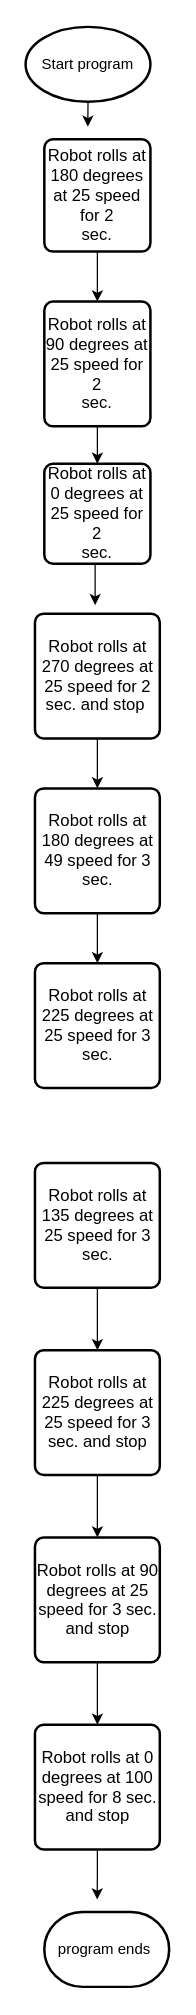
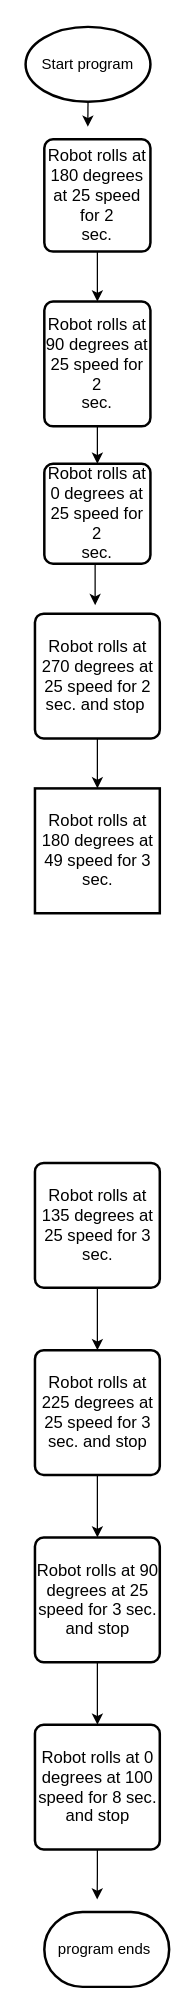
node "Robot rolls at 180 degrees at 49 speed for 3 sec.": shape rounded rectangle -> rectangle
edge "Robot rolls at 180 degrees at 49 speed for 3 sec." -> "Robot rolls at 225 degrees at 25 speed for 3 sec.": removed
node "Robot rolls at 225 degrees at 25 speed for 3 sec.": removed
